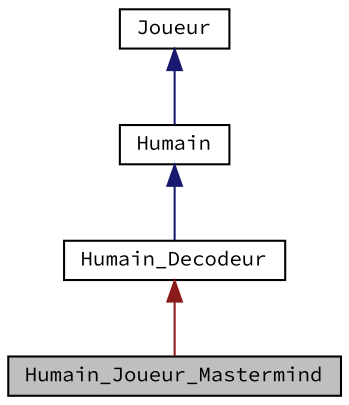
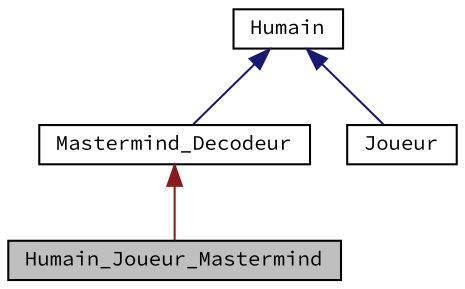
edge "Humain" -> "Joueur": reversed
node "Humain_Decodeur": label "Humain_Decodeur" -> "Mastermind_Decodeur"
